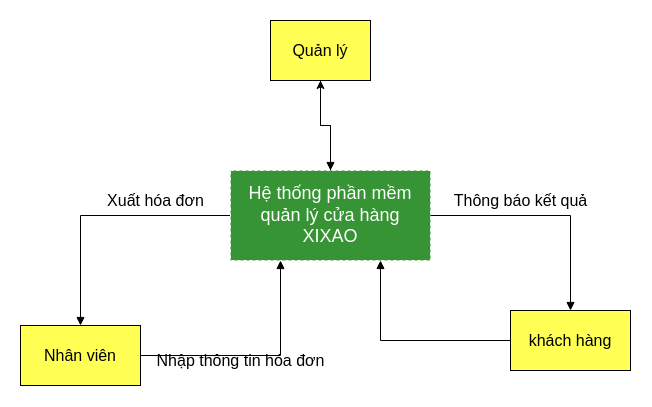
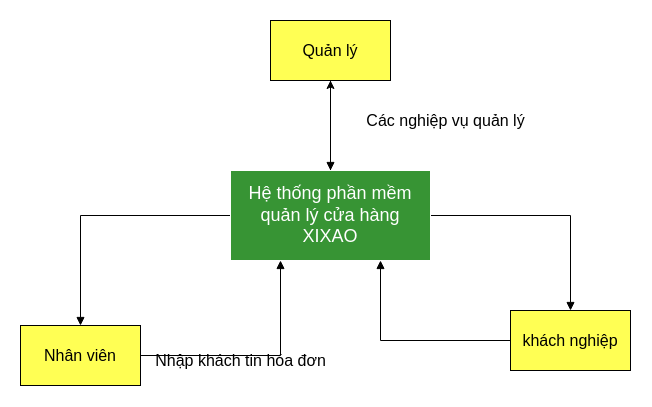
node "Quản lý": size 100x60 -> 120x60
node "Các nghiệp vụ quản lý": added
node "Xuất hóa đơn": removed
node "Thông báo kết quả": removed
node "Hệ thống phần mềm quản lý cửa hàng XIXAO": style dashed -> solid
node "khách hàng": label "khách hàng" -> "khách nghiệp"
node "Nhập thông tin hóa đơn": label "Nhập thông tin hóa đơn" -> "Nhập khách tin hóa đơn"
